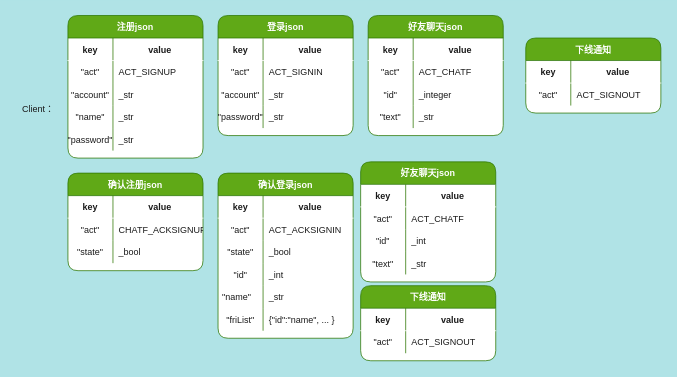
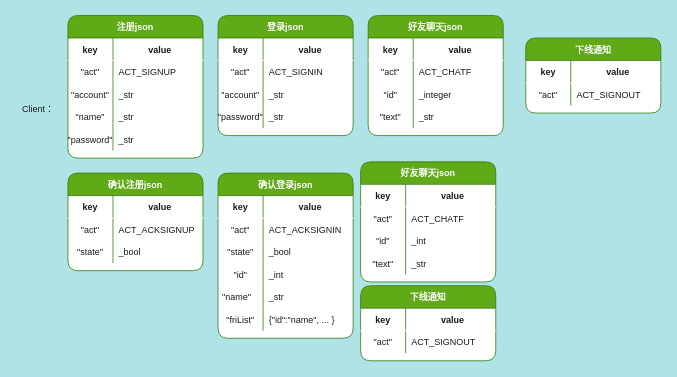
node "CHATF_ACKSIGNUP": label "CHATF_ACKSIGNUP" -> "ACT_ACKSIGNUP"
